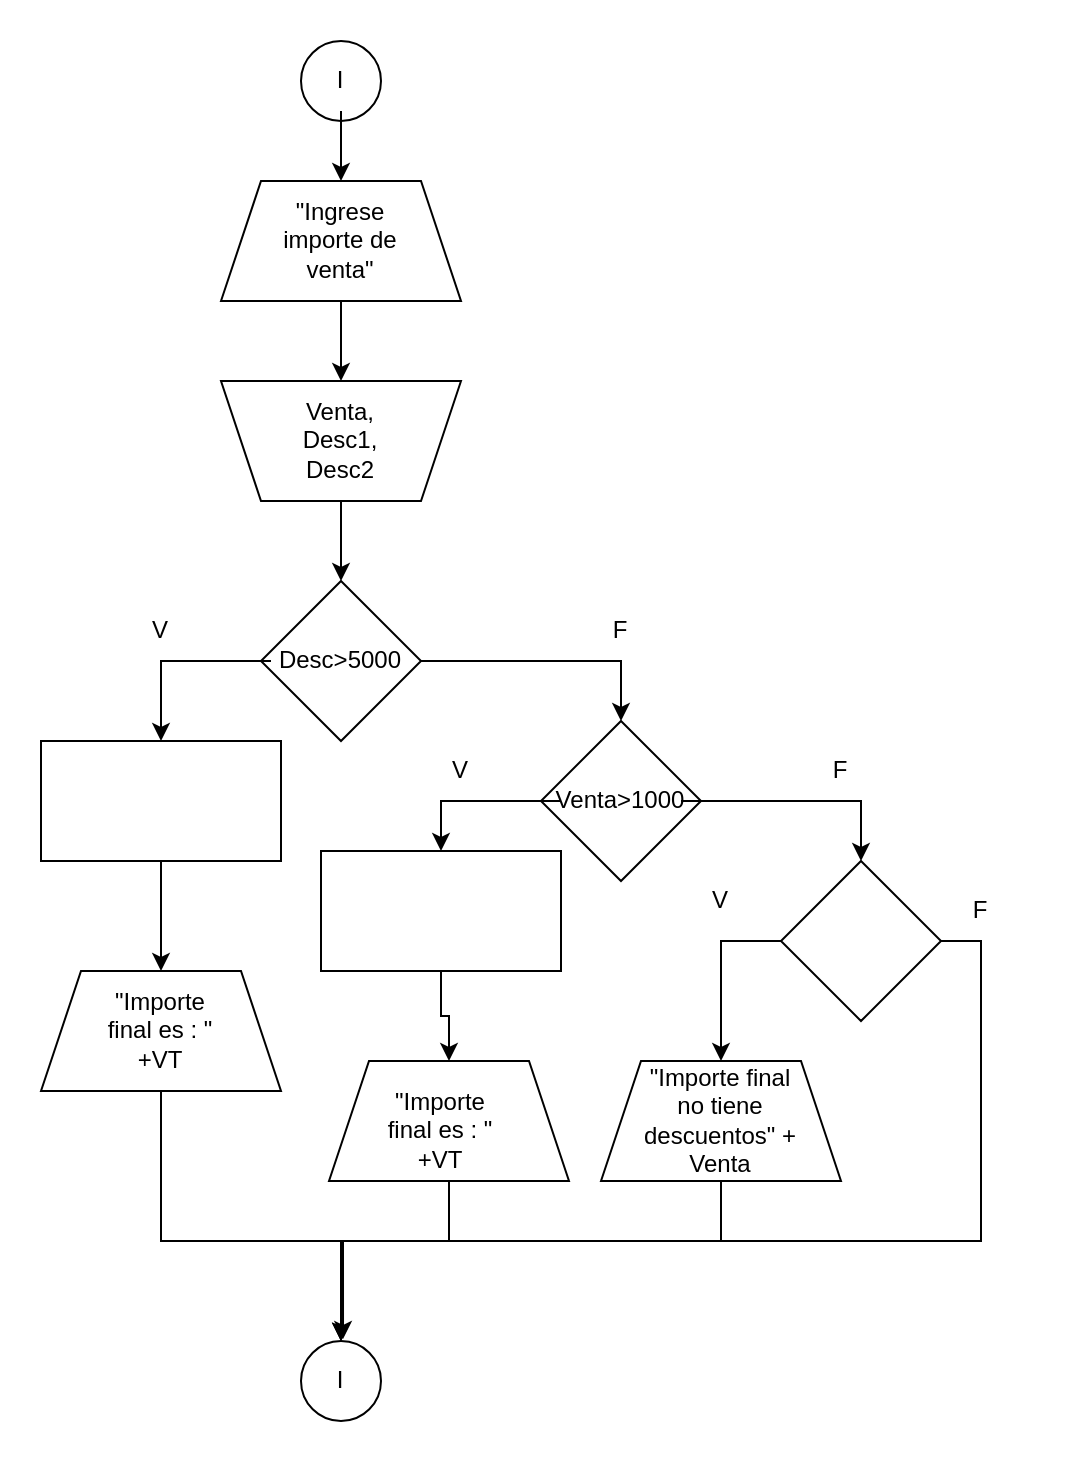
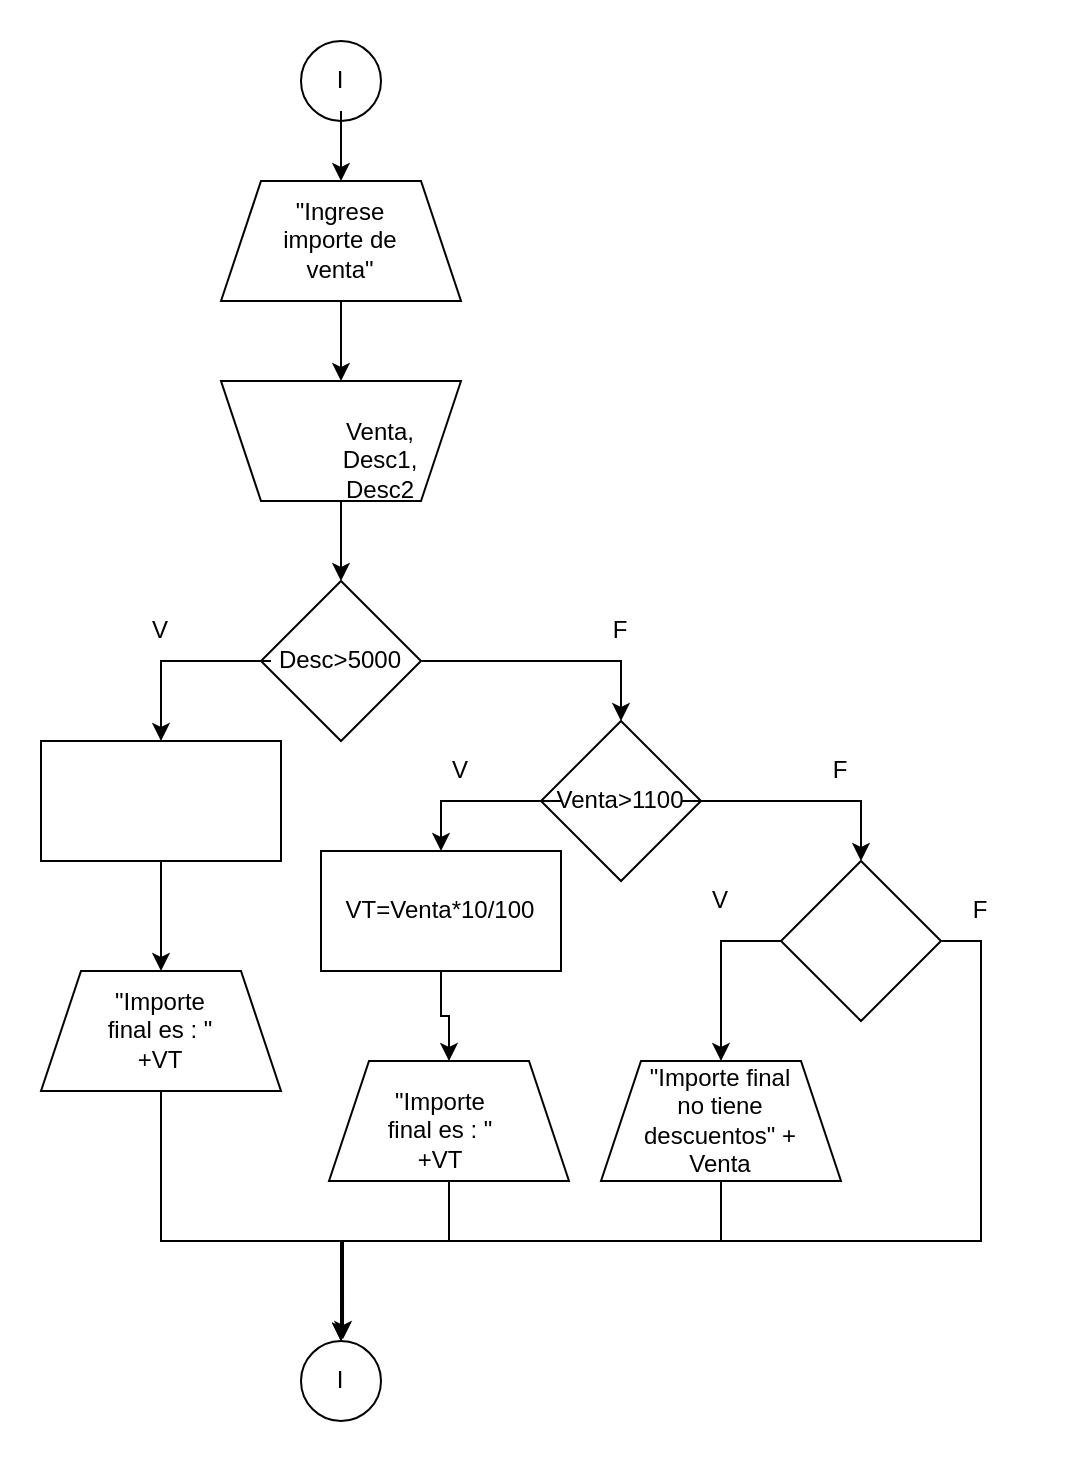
node "Venta, Desc1, Desc2": moved (341, 441) -> (381, 461)
node "Venta>1000": label "Venta>1000" -> "Venta>1100"
node "VT=Venta*10/100": added
